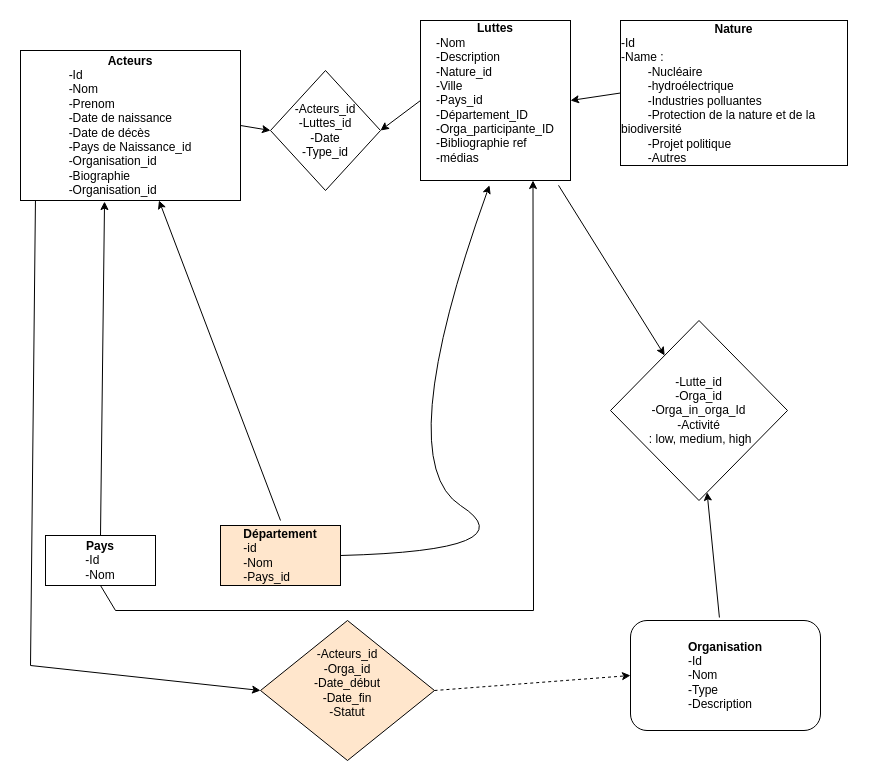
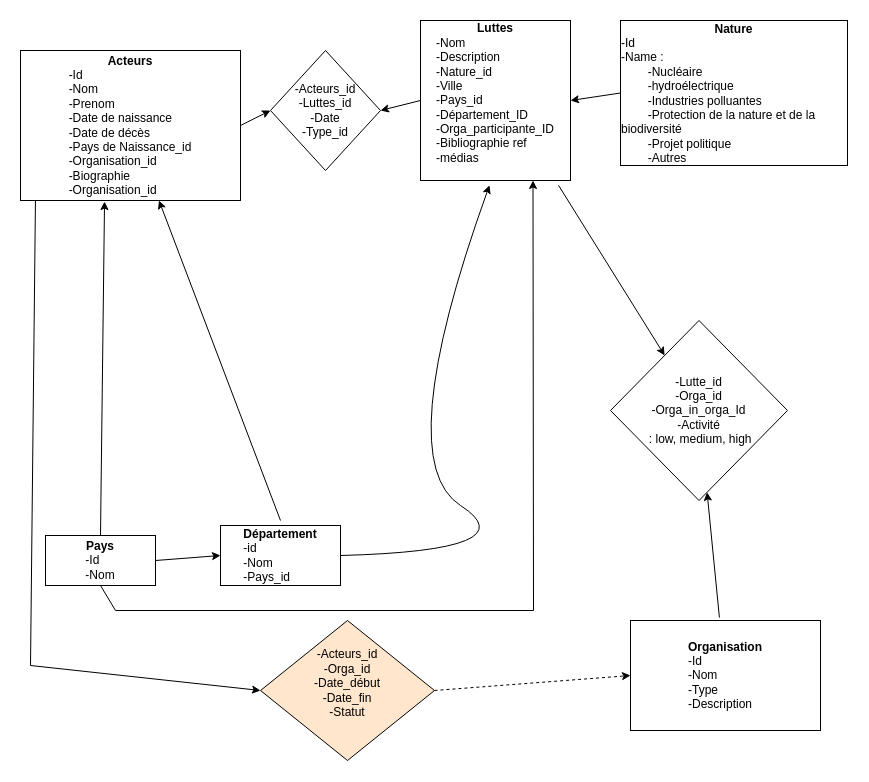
node "-Acteurs_id -Luttes_id -Date -Type_id": moved (326, 131) -> (326, 111)
node "Département -id -Nom -Pays_id": fillcolor #ffe6cc -> #ffffff
edge "Pays -Id -Nom" -> "Département -id -Nom -Pays_id": added
node "Organisation -Id -Nom -Type -Description": shape rounded rectangle -> rectangle
